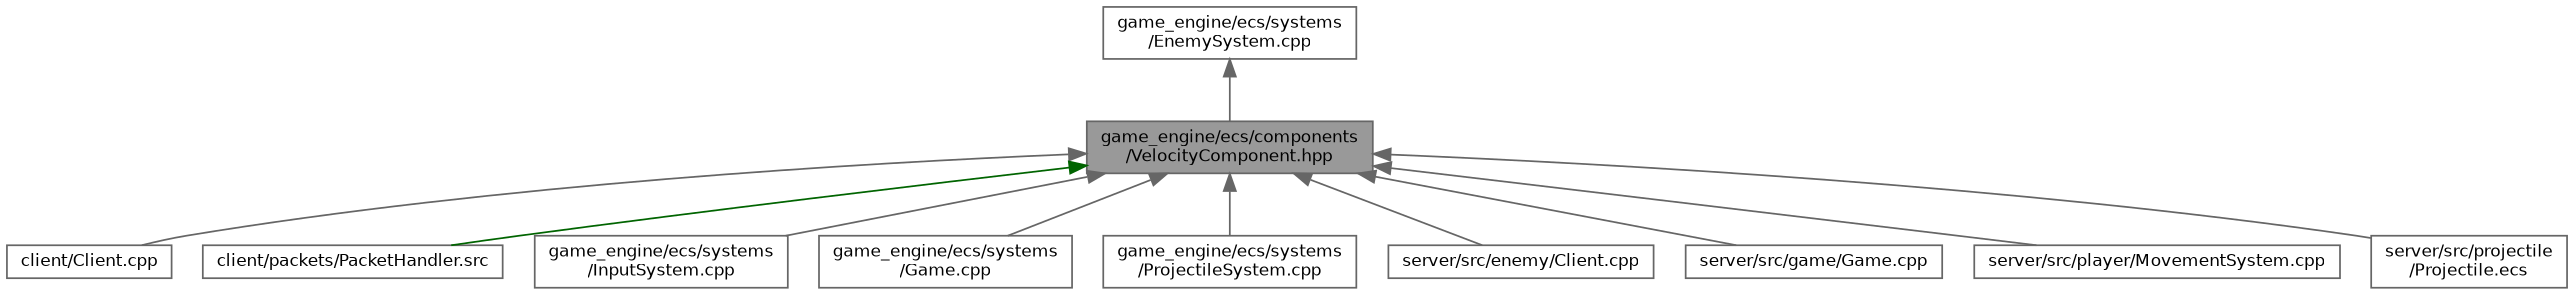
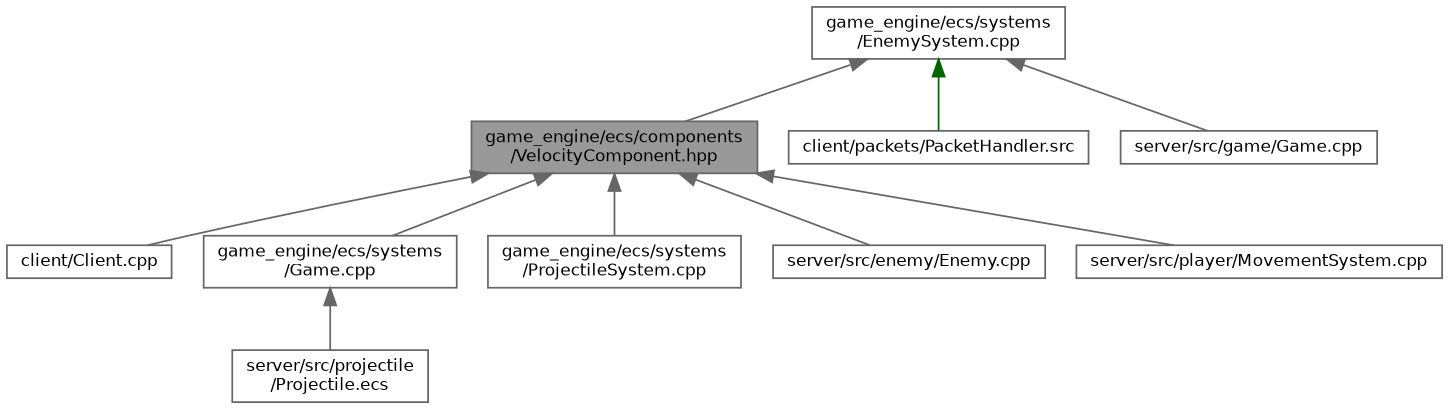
edge "server/src/projectile /Projectile.ecs" -> "game_engine/ecs/components /VelocityComponent.hpp": now "server/src/projectile /Projectile.ecs" -> "game_engine/ecs/systems /Game.cpp"
edge "client/packets/PacketHandler.src" -> "game_engine/ecs/components /VelocityComponent.hpp": now "client/packets/PacketHandler.src" -> "game_engine/ecs/systems /EnemySystem.cpp"
edge "server/src/game/Game.cpp" -> "game_engine/ecs/components /VelocityComponent.hpp": now "server/src/game/Game.cpp" -> "game_engine/ecs/systems /EnemySystem.cpp"
node "game_engine/ecs/systems /InputSystem.cpp": removed
node "server/src/enemy/Client.cpp": label "server/src/enemy/Client.cpp" -> "server/src/enemy/Enemy.cpp"
